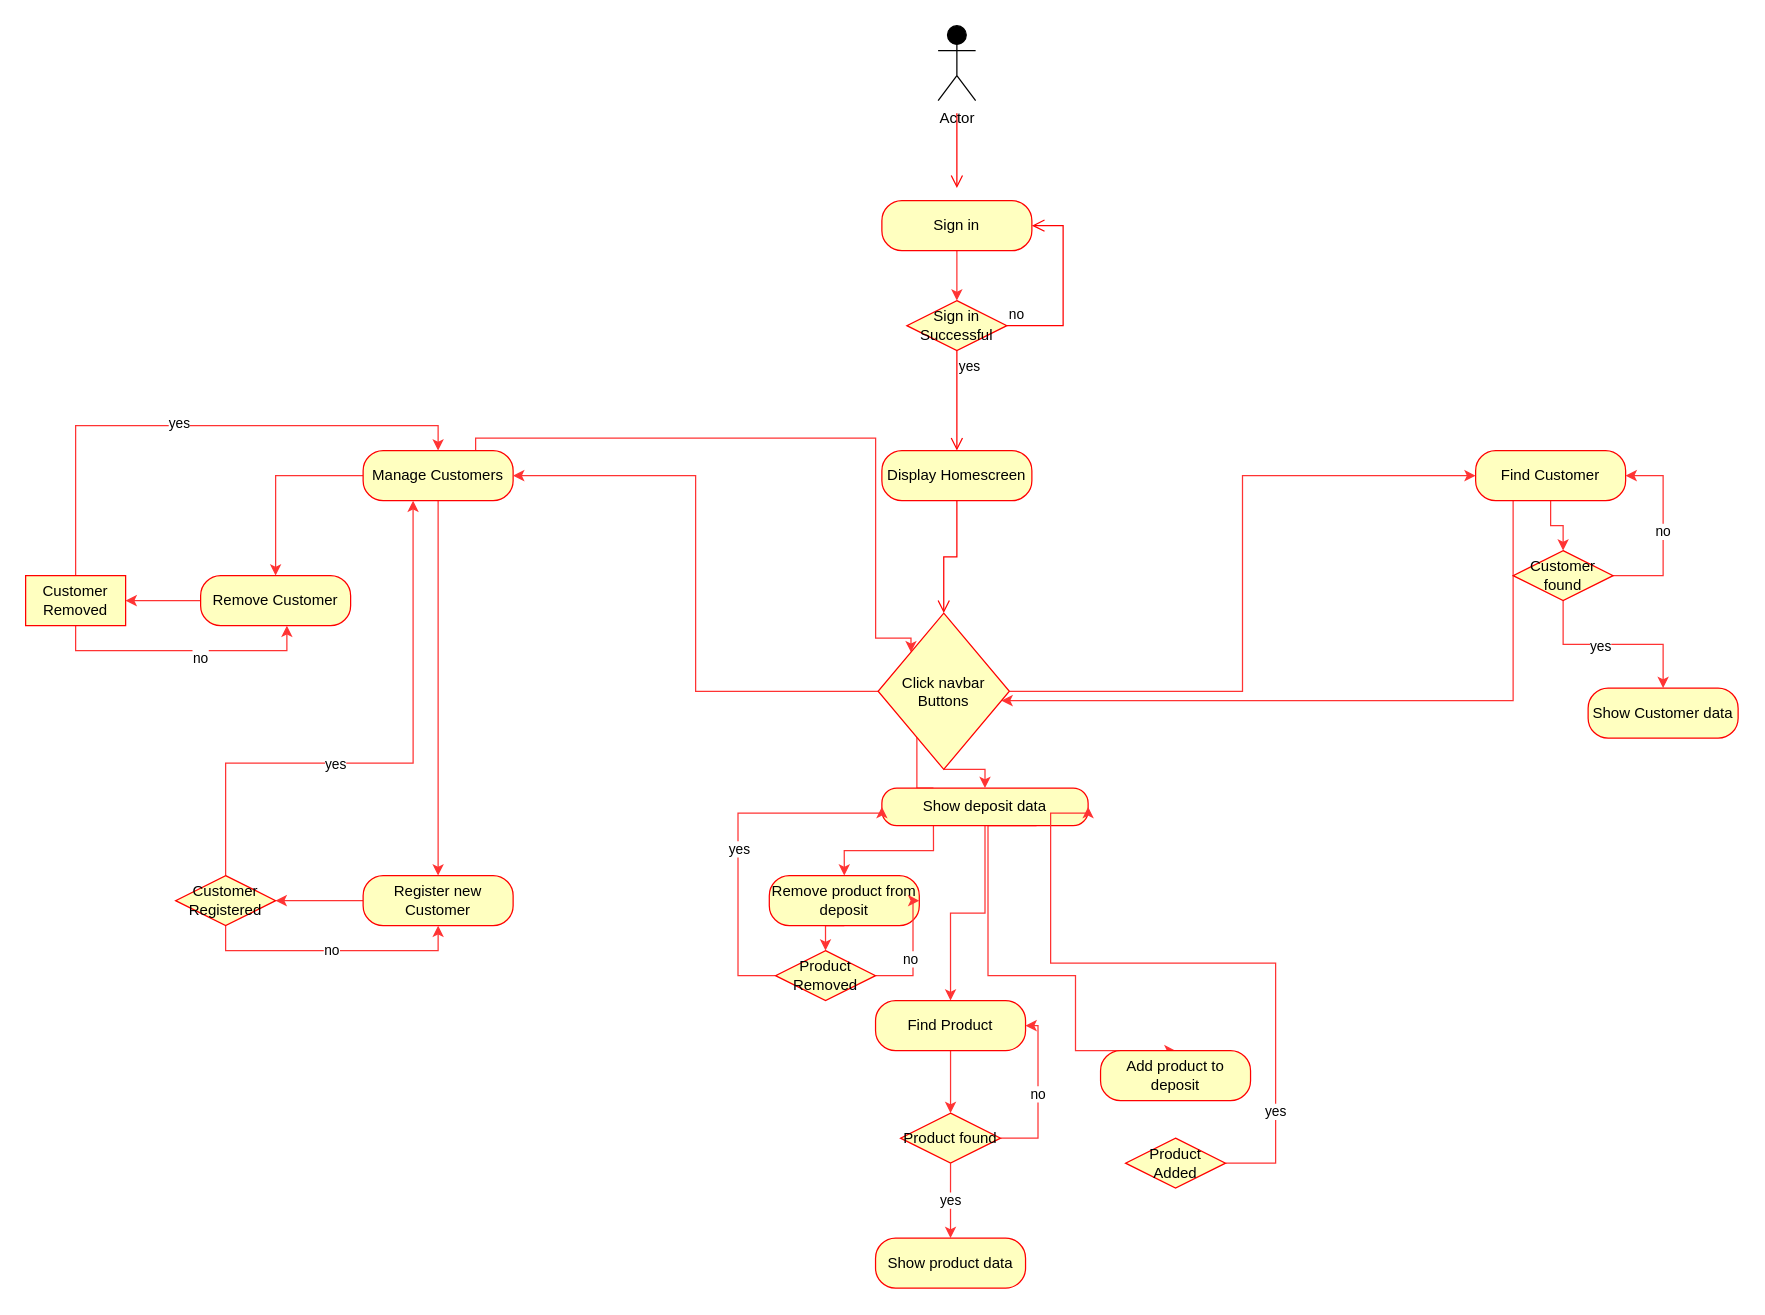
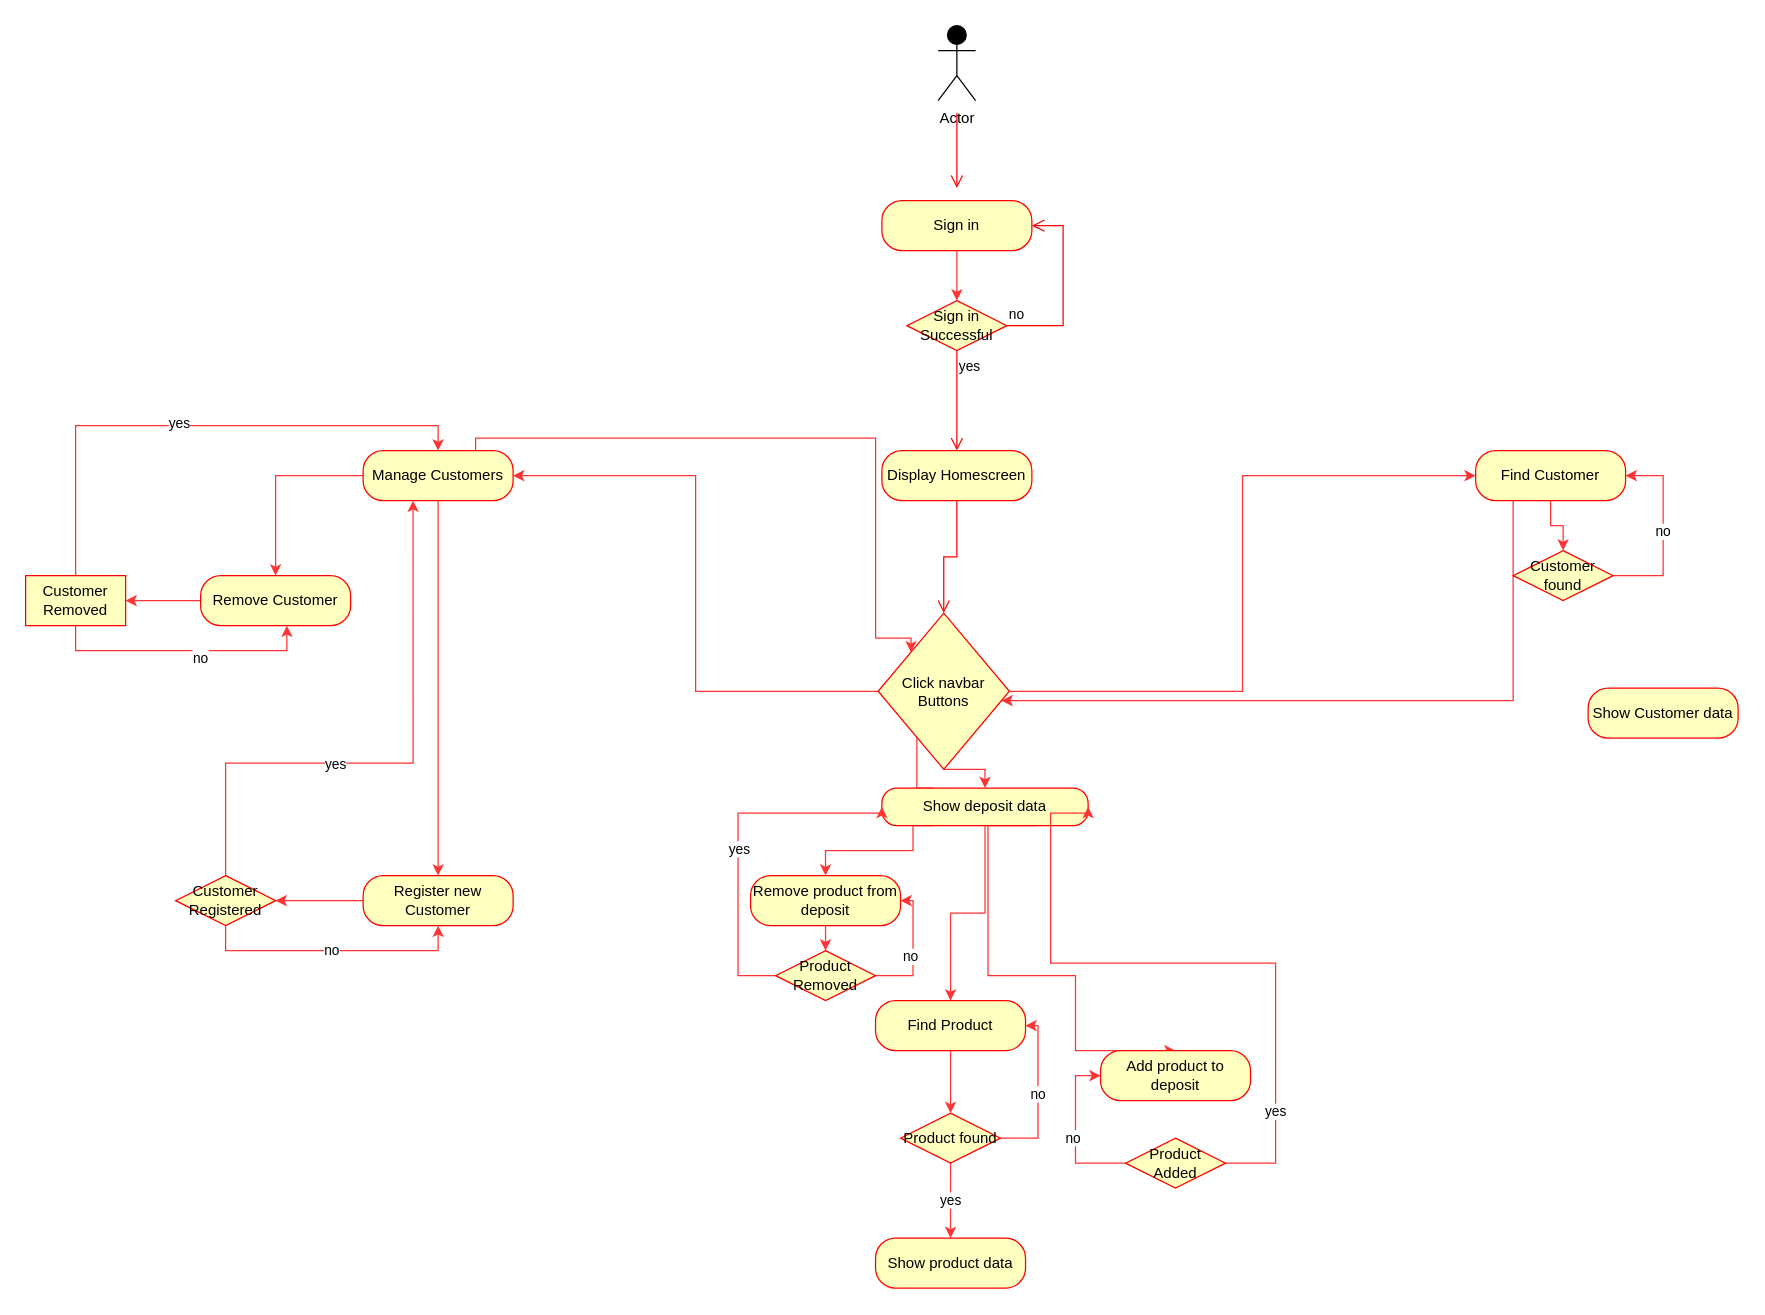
edge "Customer found" -> "Show Customer data": removed, label "yes"
node "Remove product from deposit": moved (844, 901) -> (826, 901)
edge "Product Added" -> "Add product to deposit": added, label "no"
